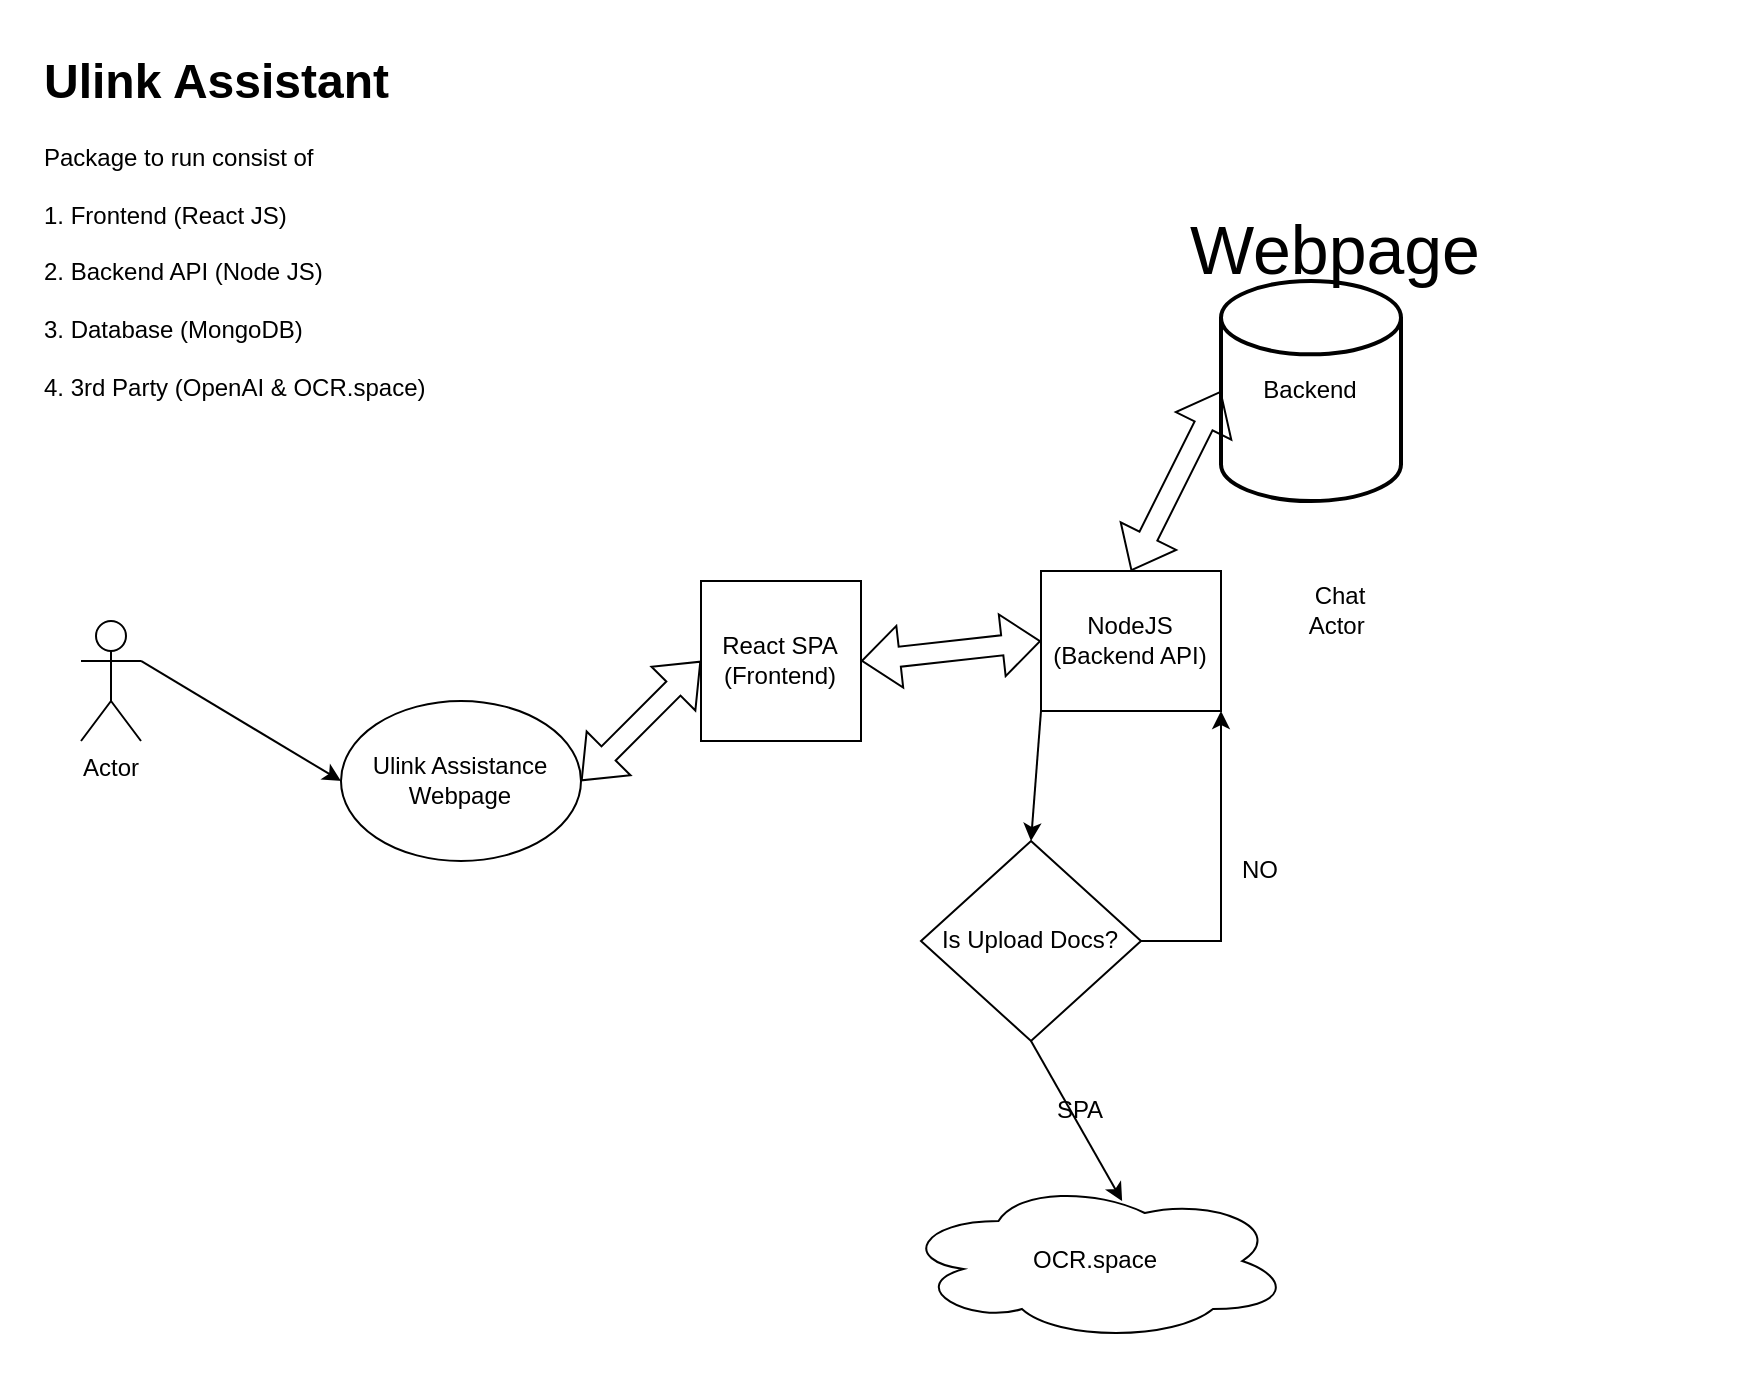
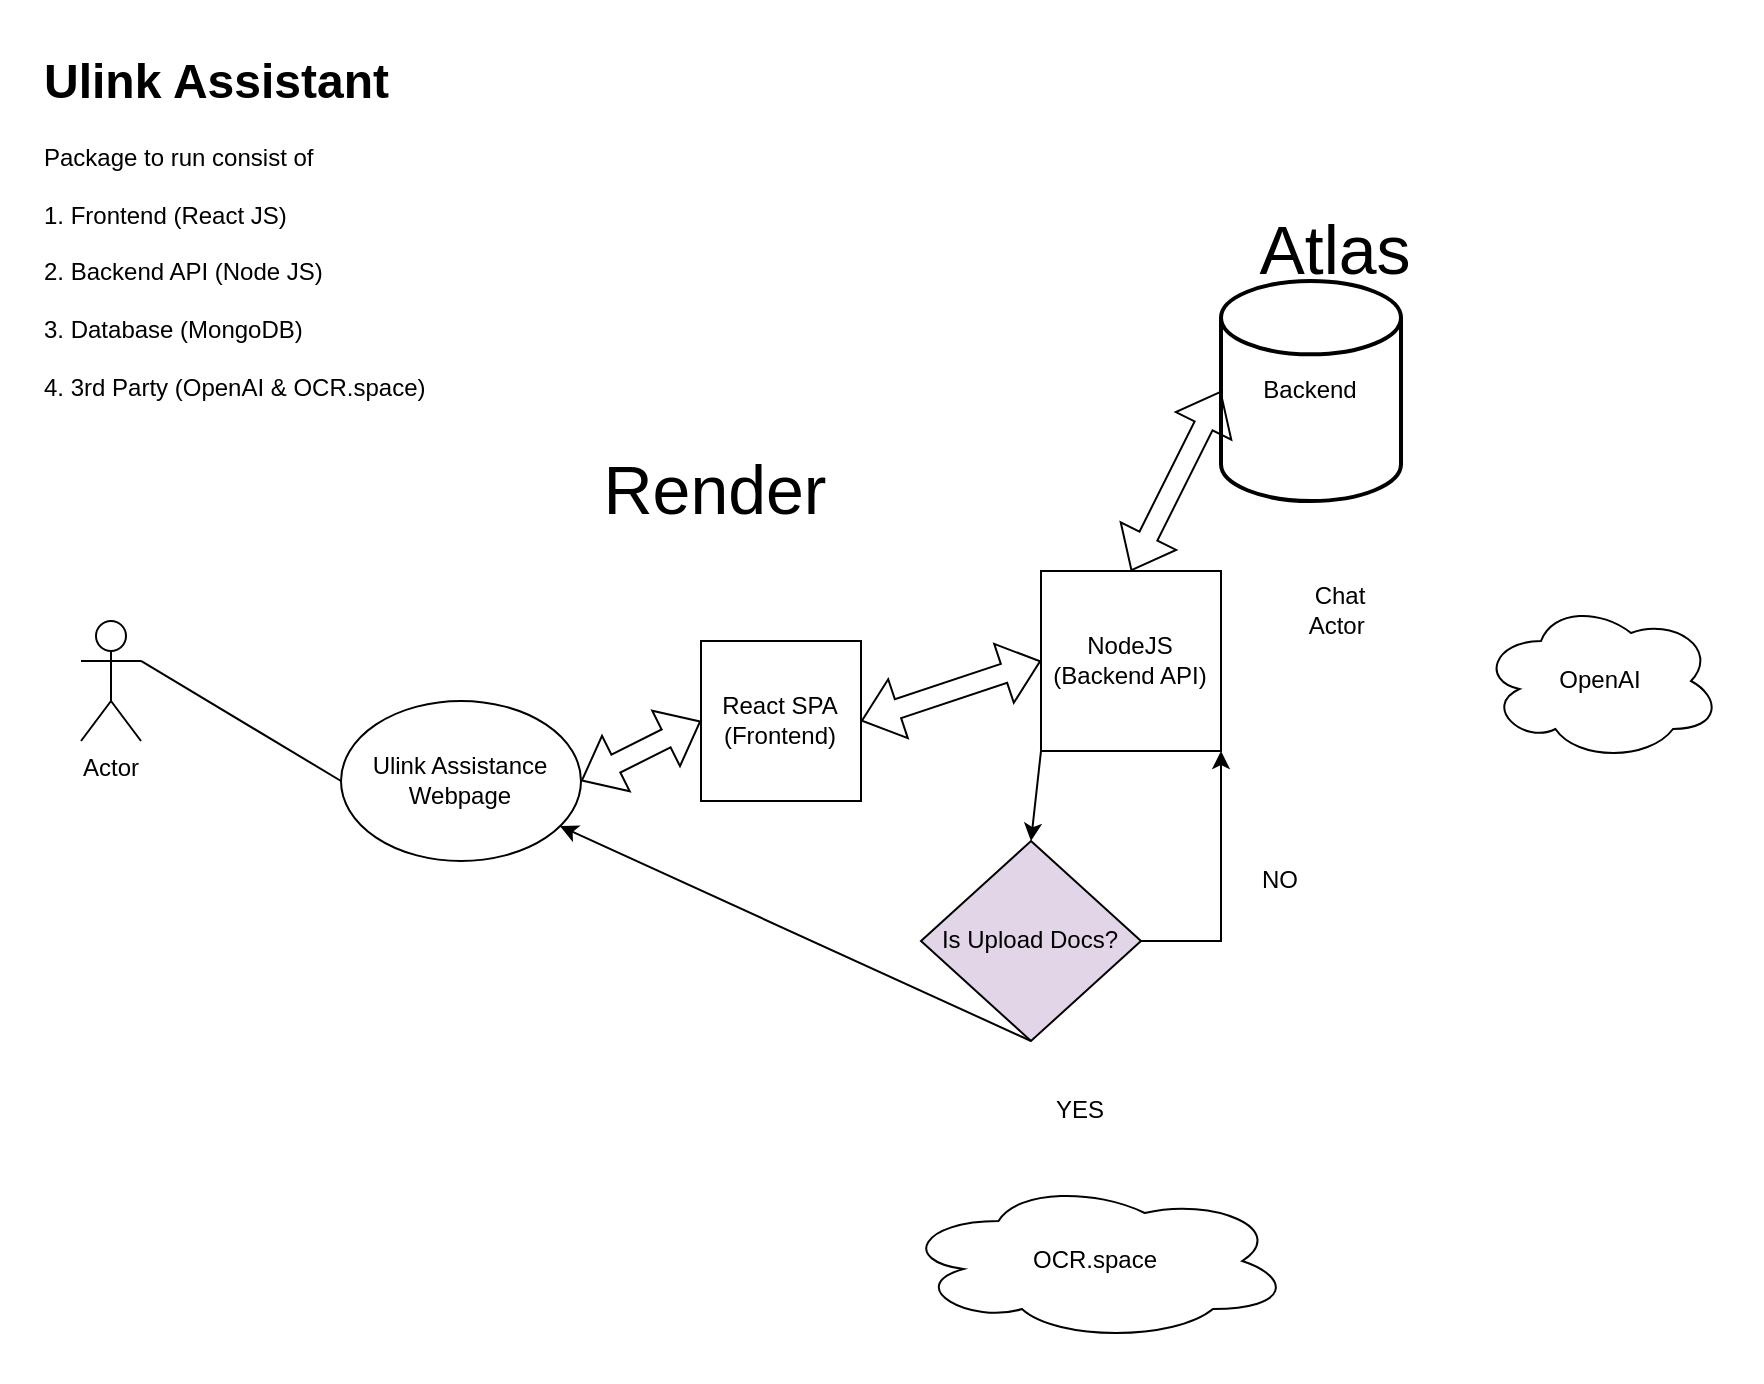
node "Webpage": label "Webpage" -> "Atlas"
node "Render": added
node "NodeJS (Backend API)": size 180x140 -> 180x180
node "React SPA (Frontend)": moved (781, 661) -> (781, 721)
node "OpenAI": added
edge "Actor" -> "Ulink Assistance Webpage": arrowhead classic -> none
node "NO": moved (1261, 871) -> (1281, 881)
node "Is Upload Docs?": fillcolor #ffffff -> #e1d5e7
node "SPA": label "SPA" -> "YES"
edge "Is Upload Docs?" -> "OCR.space": now "Is Upload Docs?" -> "Ulink Assistance Webpage"
